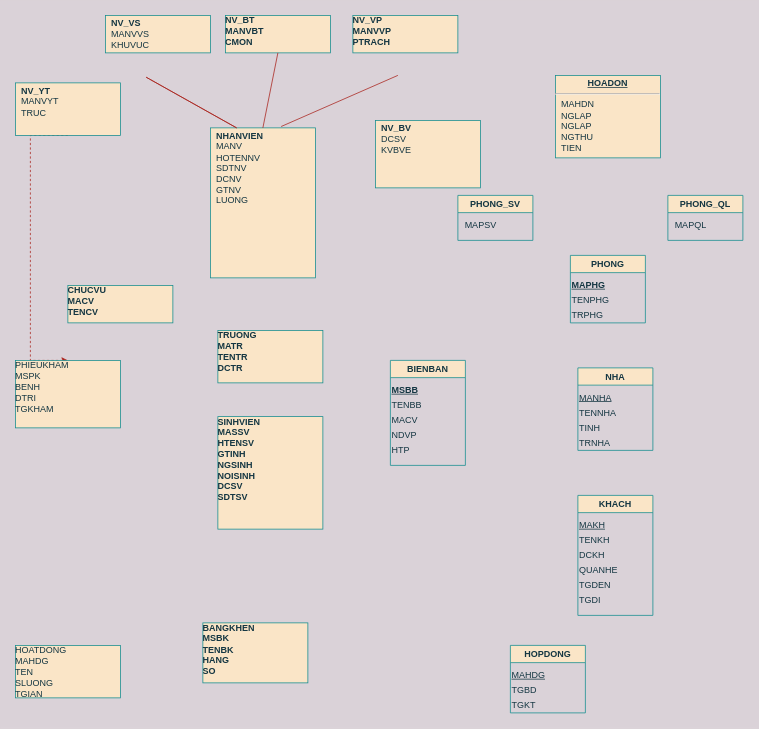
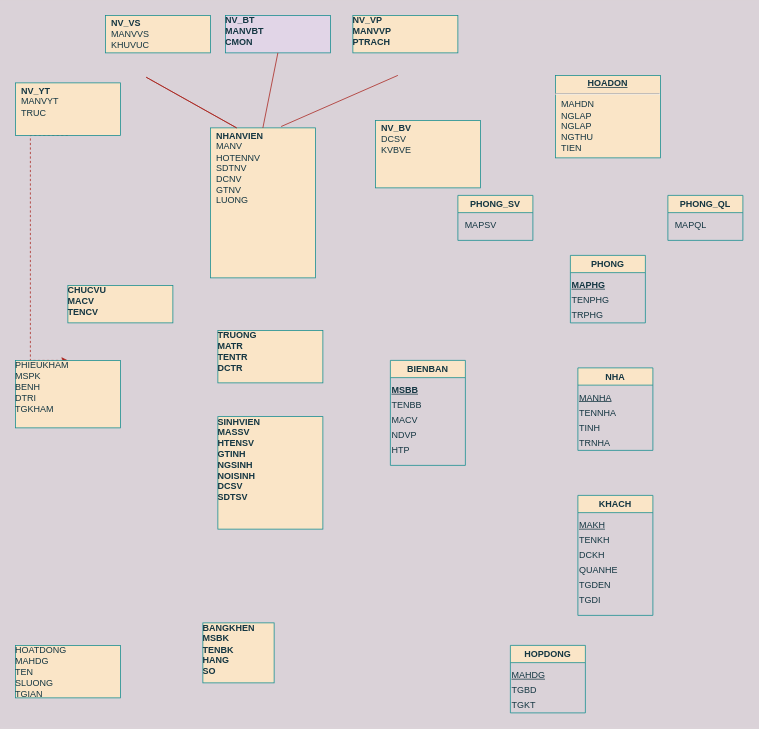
node "NV_BT MANVBT CMON": fillcolor #fae5c7 -> #e1d5e7
node "BANGKHEN MSBK TENBK HANG SO": size 105x60 -> 71x60
